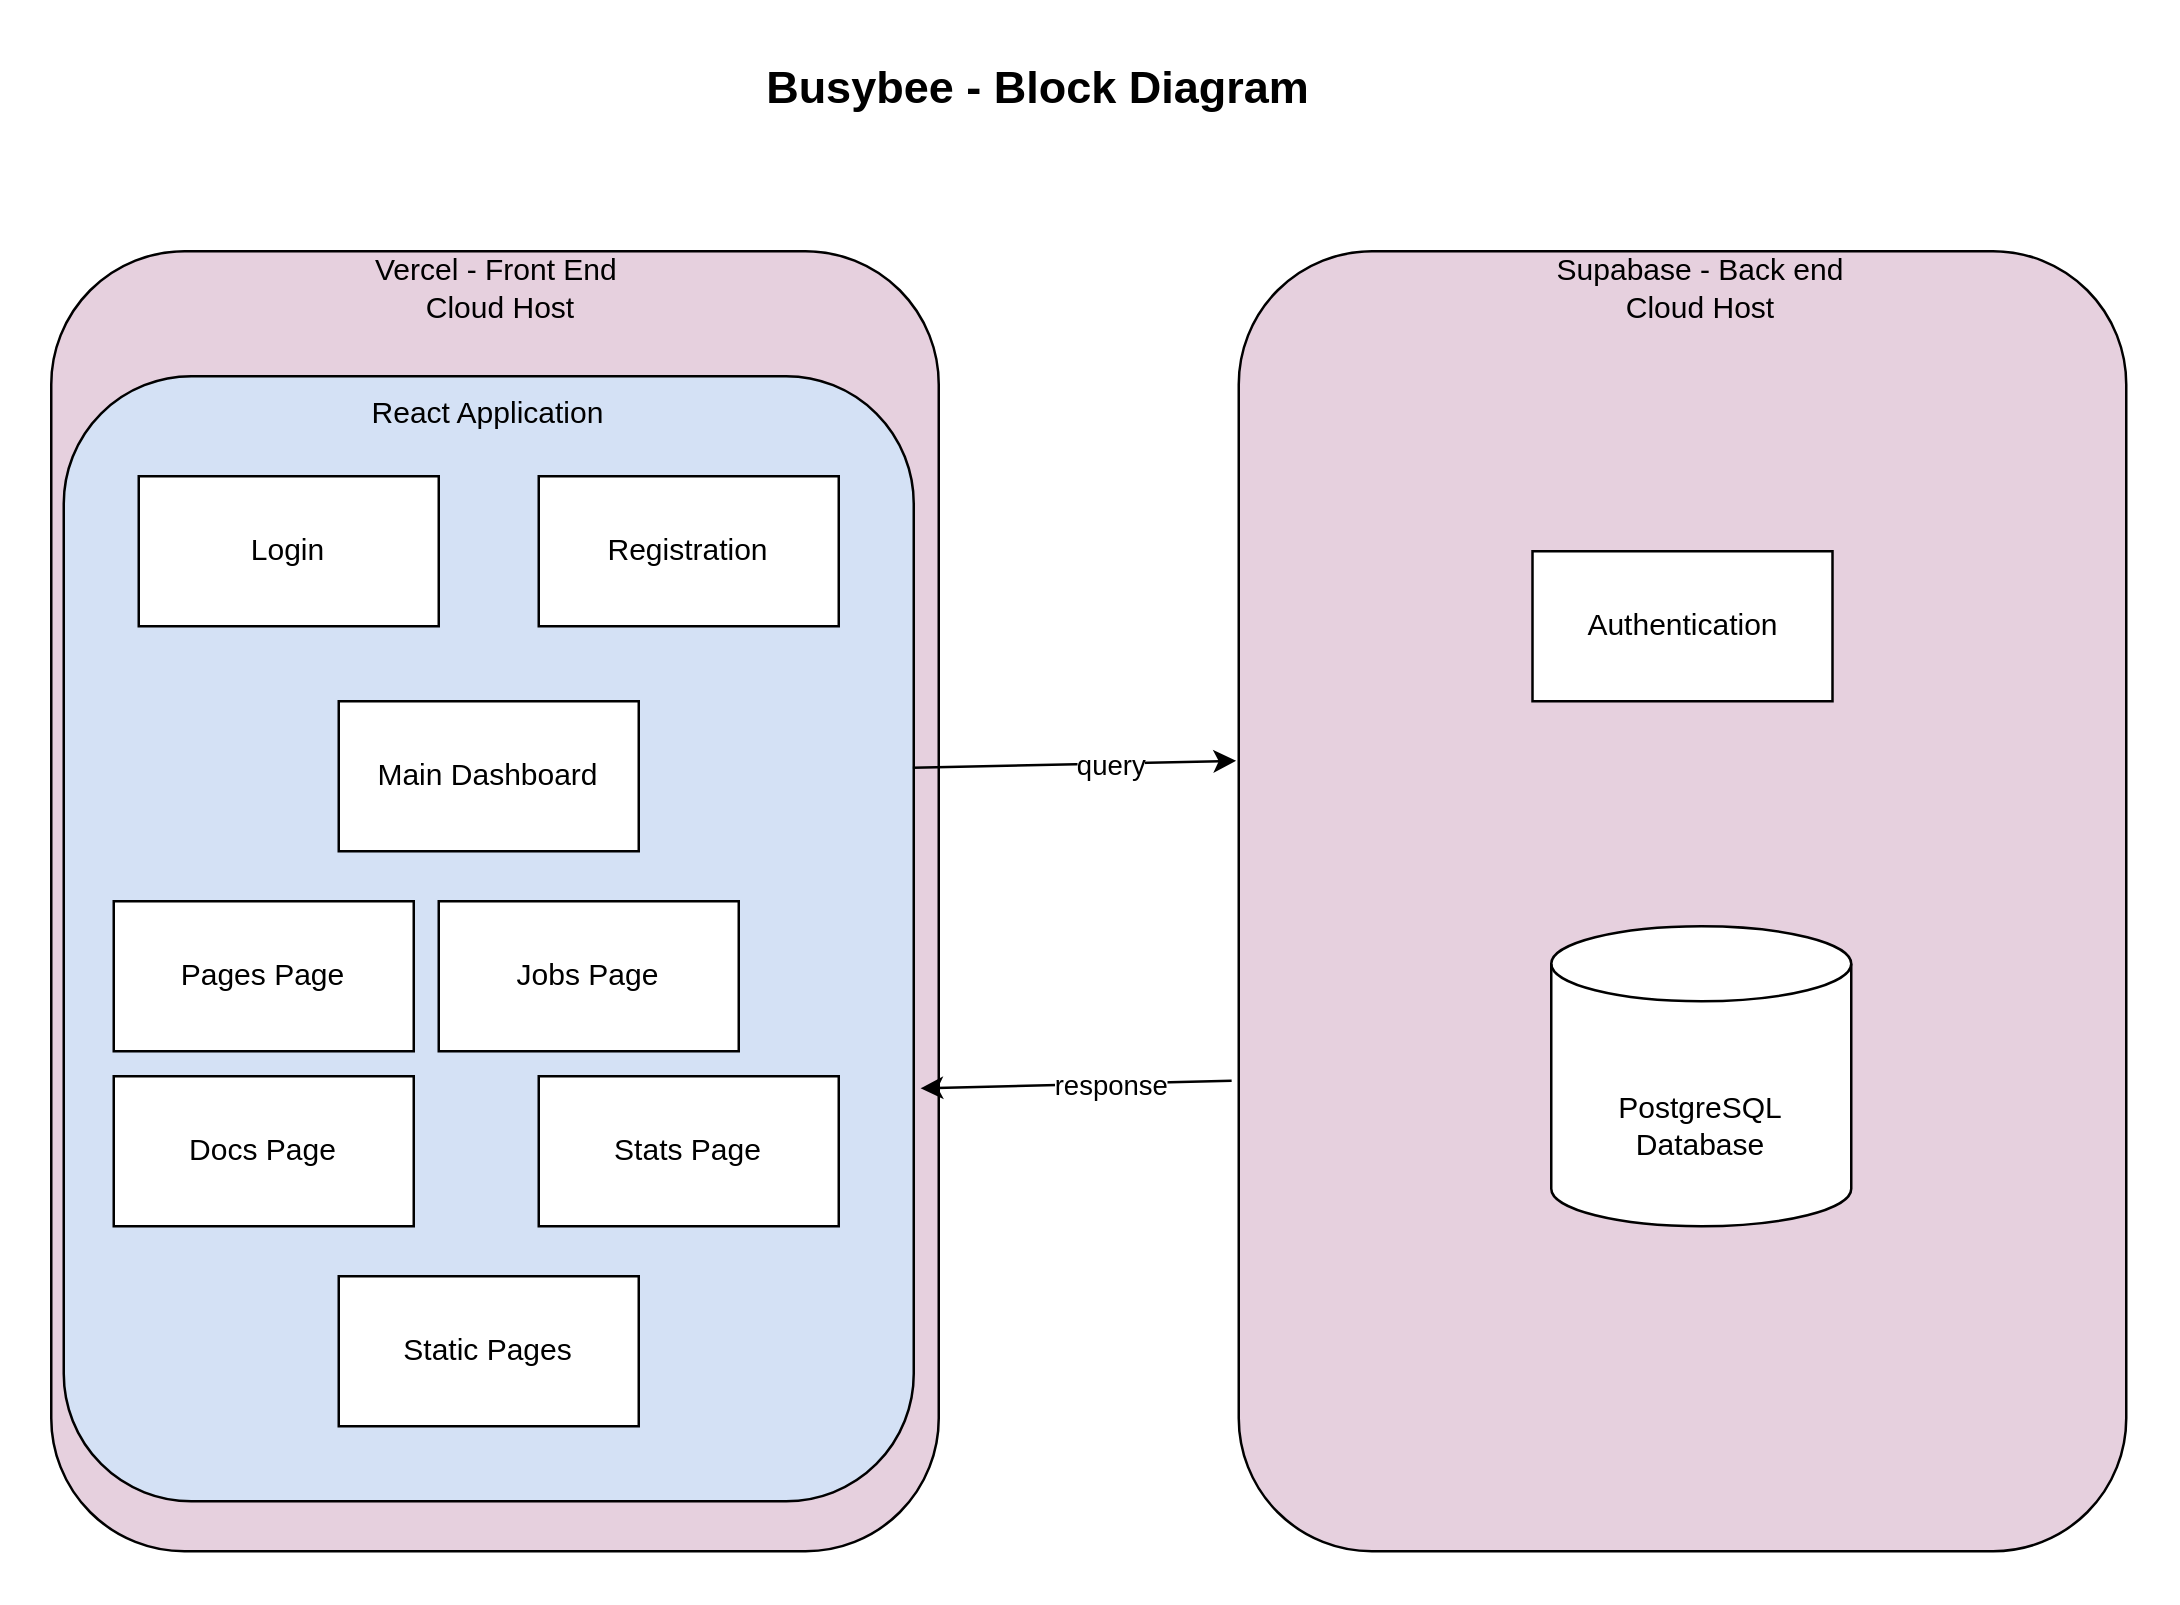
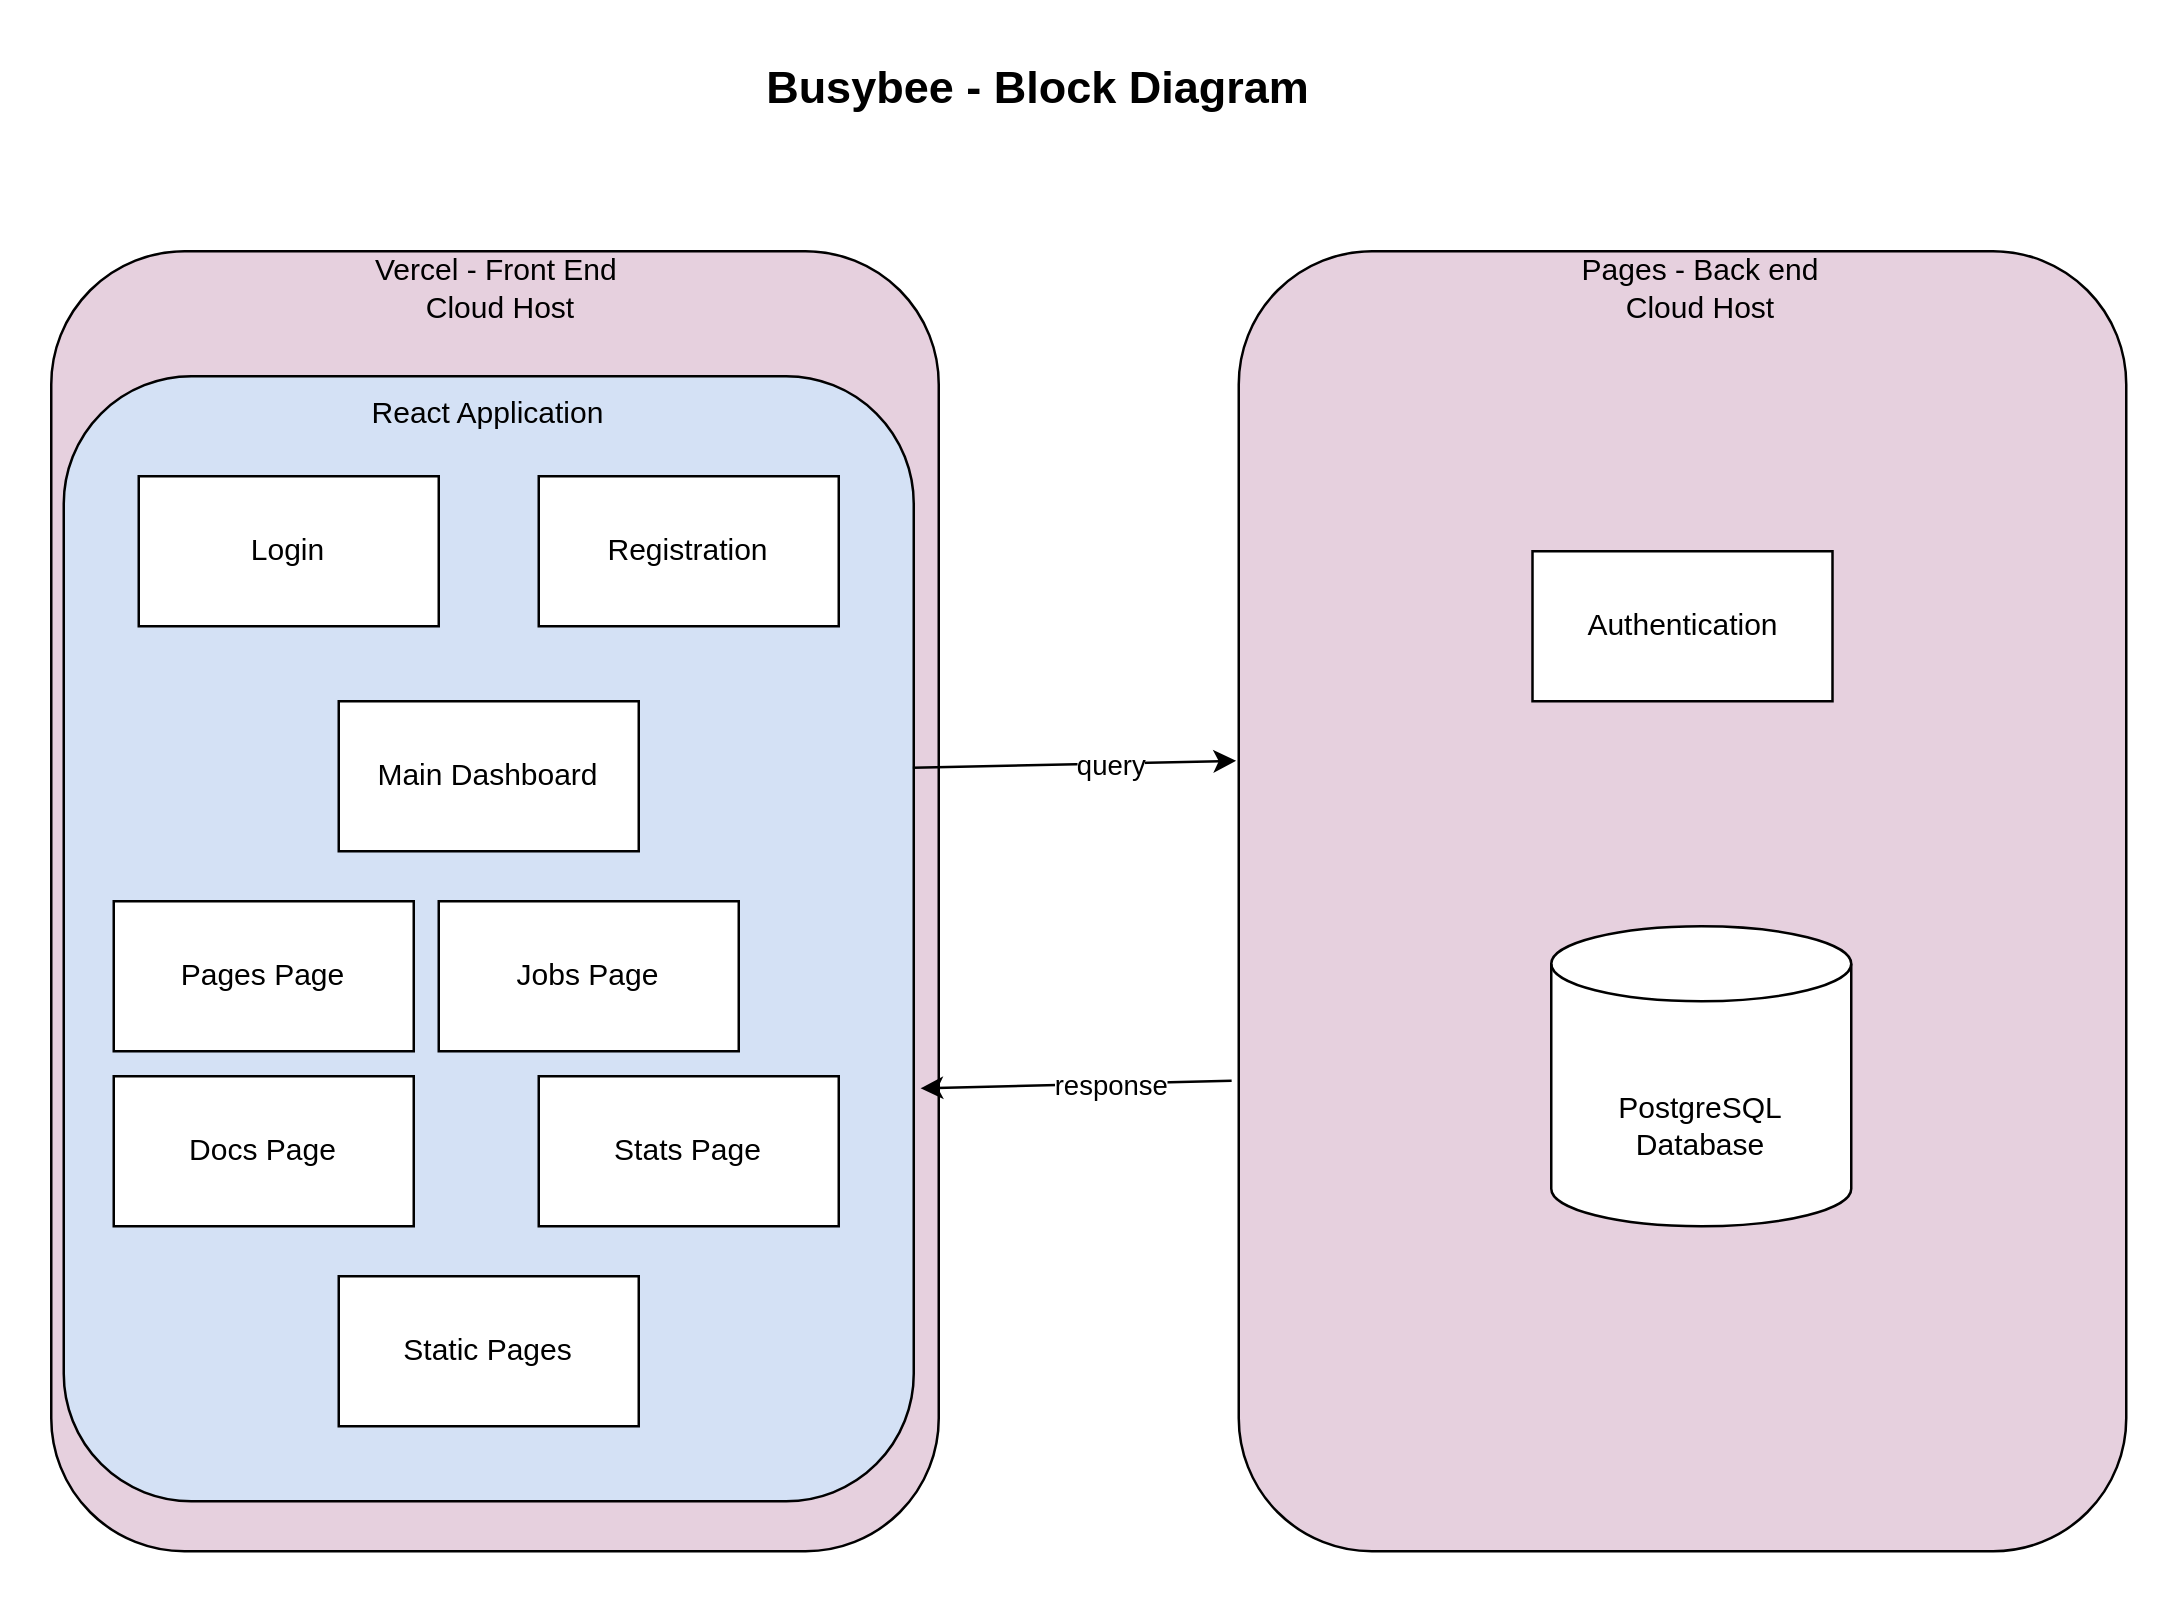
node "Supabase - Back end Cloud Host": label "Supabase - Back end Cloud Host" -> "Pages - Back end Cloud Host"
